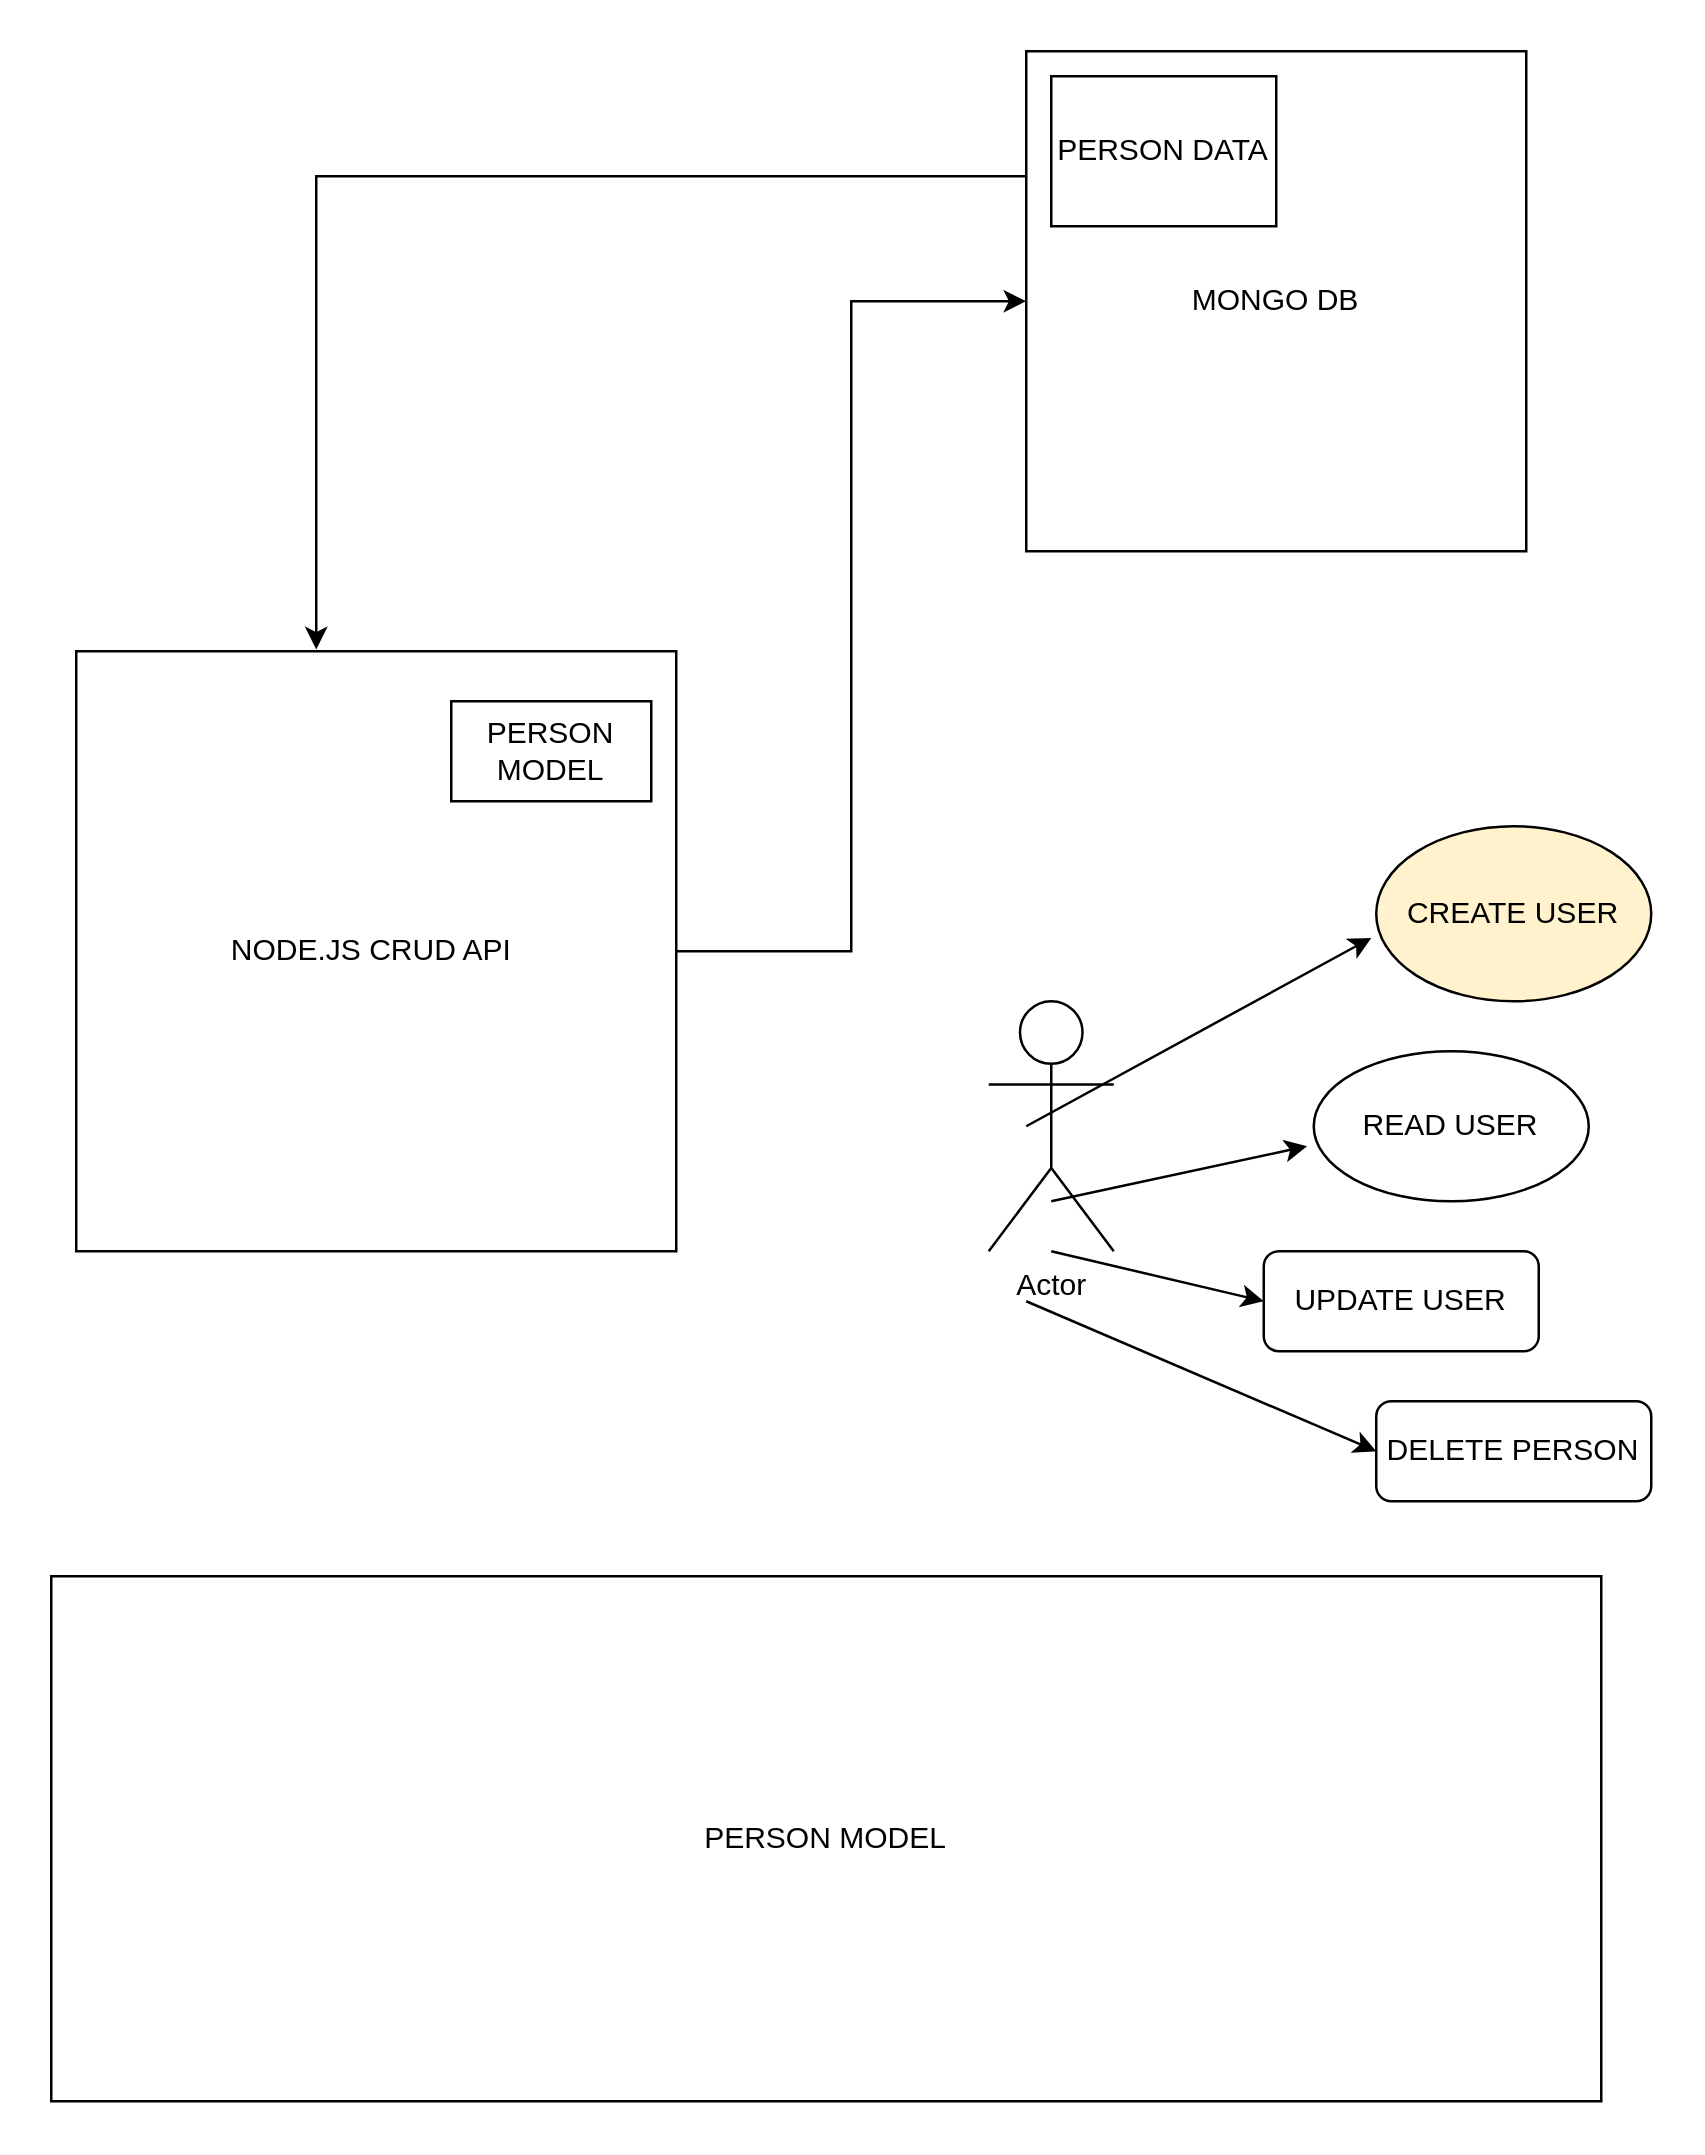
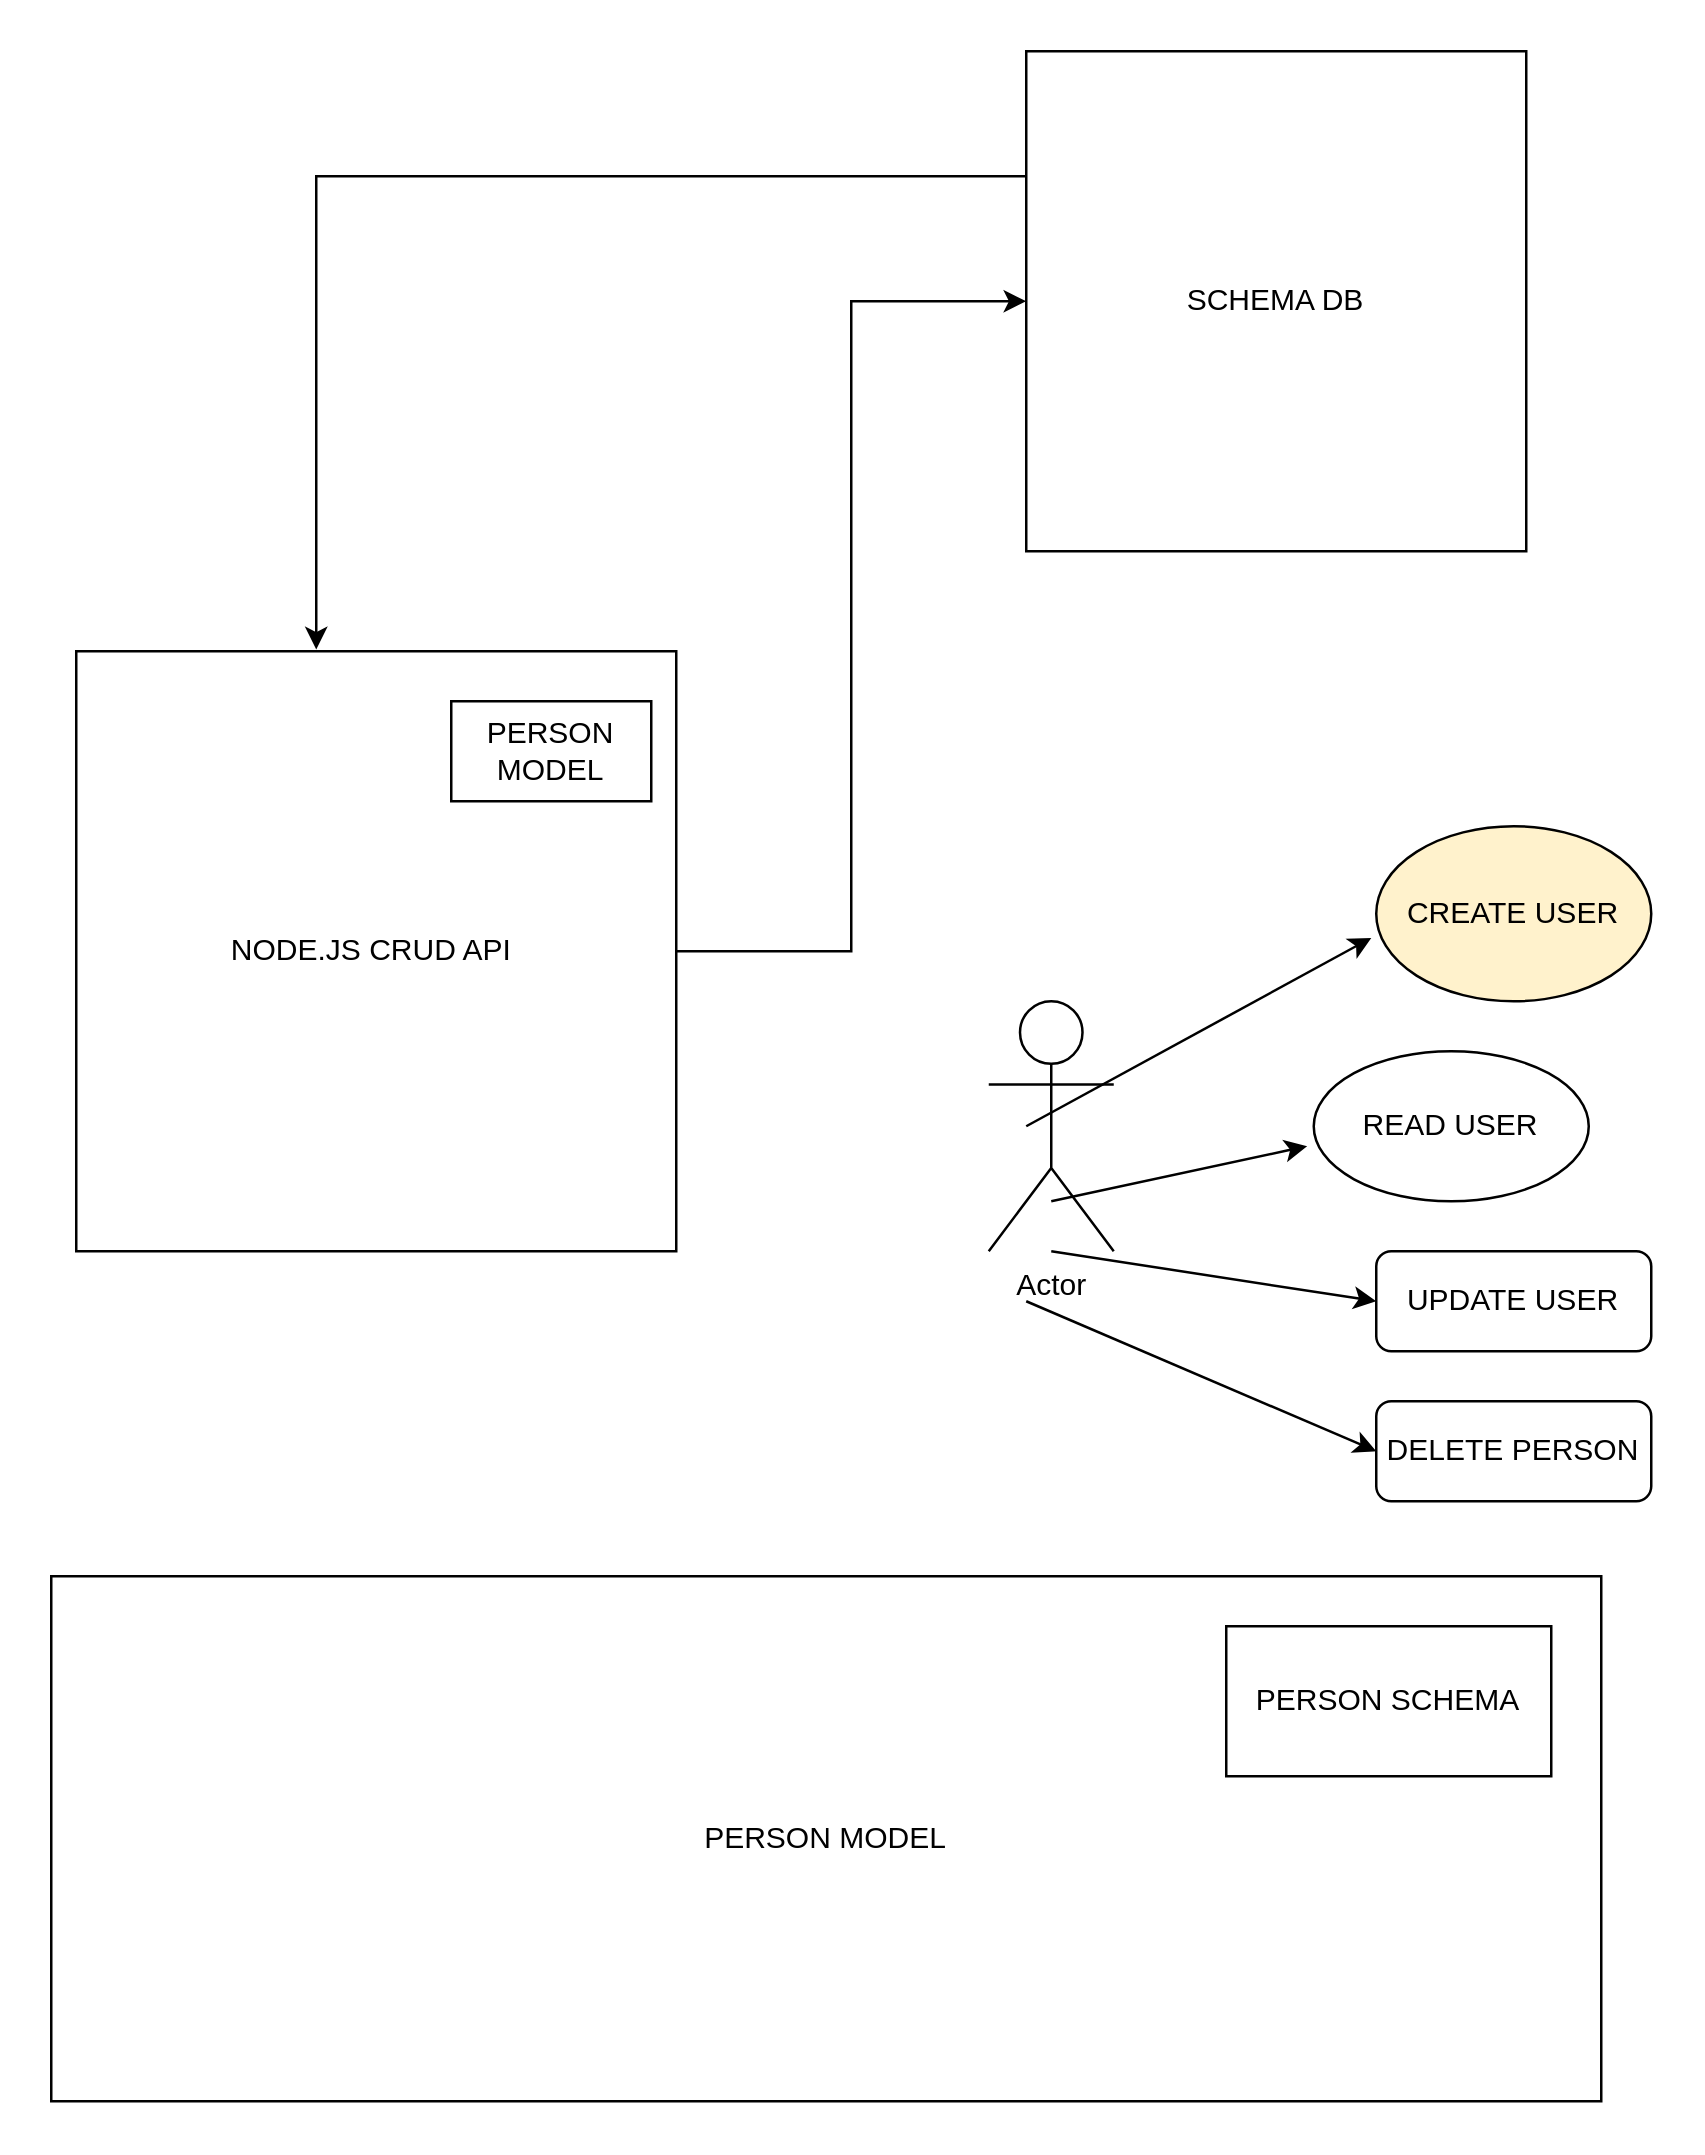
node "PERSON DATA": removed
node "MONGO DB": label "MONGO DB" -> "SCHEMA DB"
node "UPDATE USER": moved (1401, 1301) -> (1514, 1301)
node "PERSON SCHEMA": added
